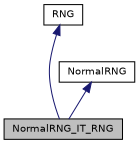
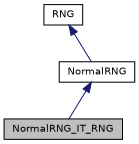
edge "NormalRNG_IT_RNG" -> "RNG": now "NormalRNG" -> "RNG"
